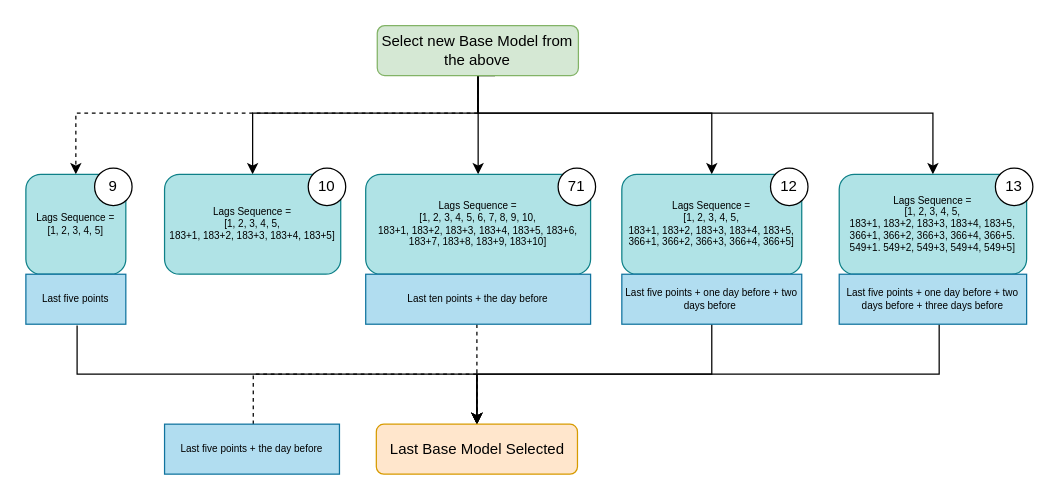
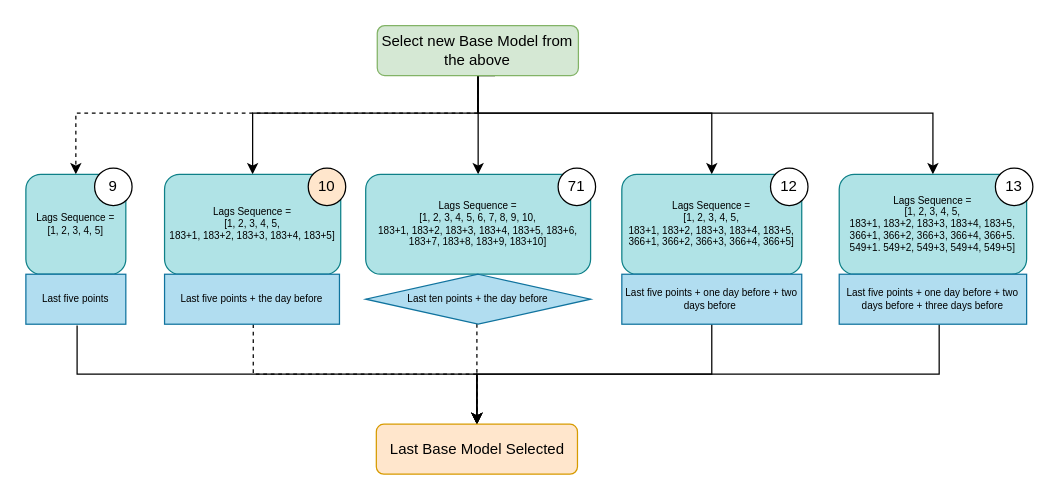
node "10": fillcolor #ffffff -> #ffe6cc
node "Last ten points + the day before": shape rectangle -> diamond
node "Last five points + the day before": moved (252, 449) -> (252, 299)
